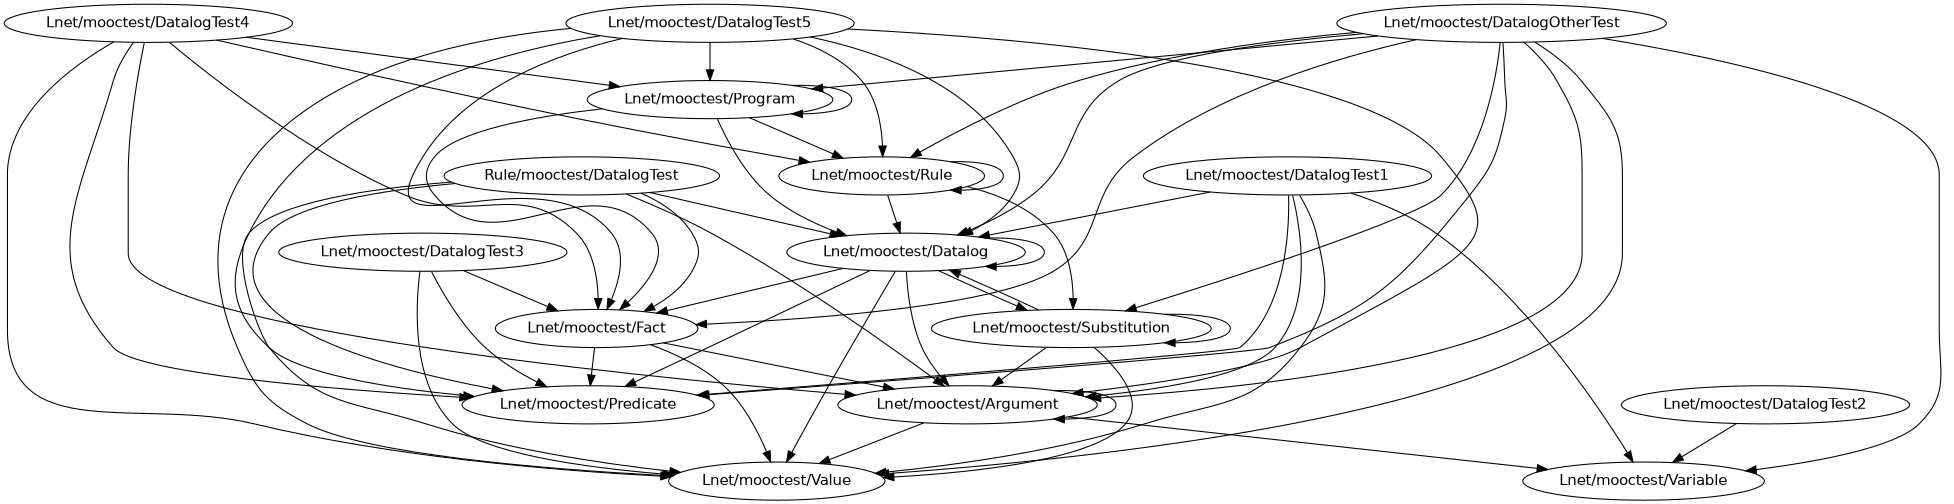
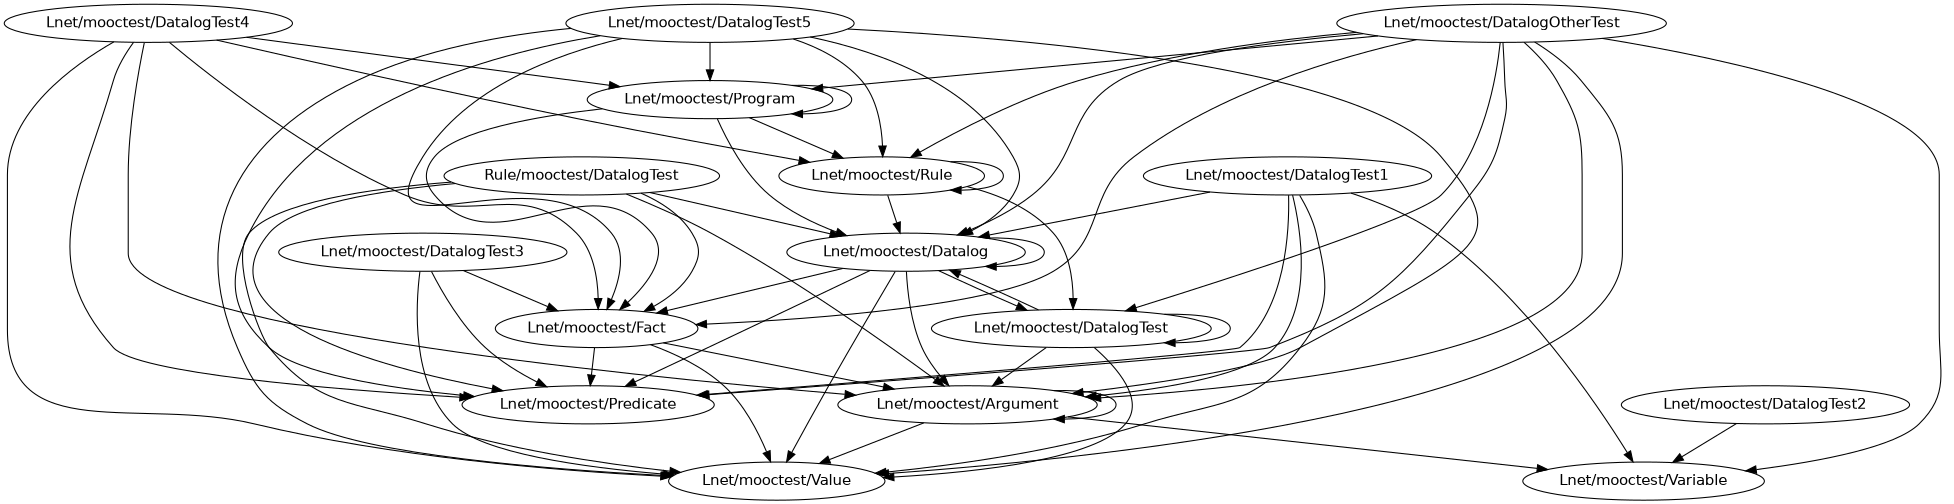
node "Lnet/mooctest/Substitution": label "Lnet/mooctest/Substitution" -> "Lnet/mooctest/DatalogTest"
